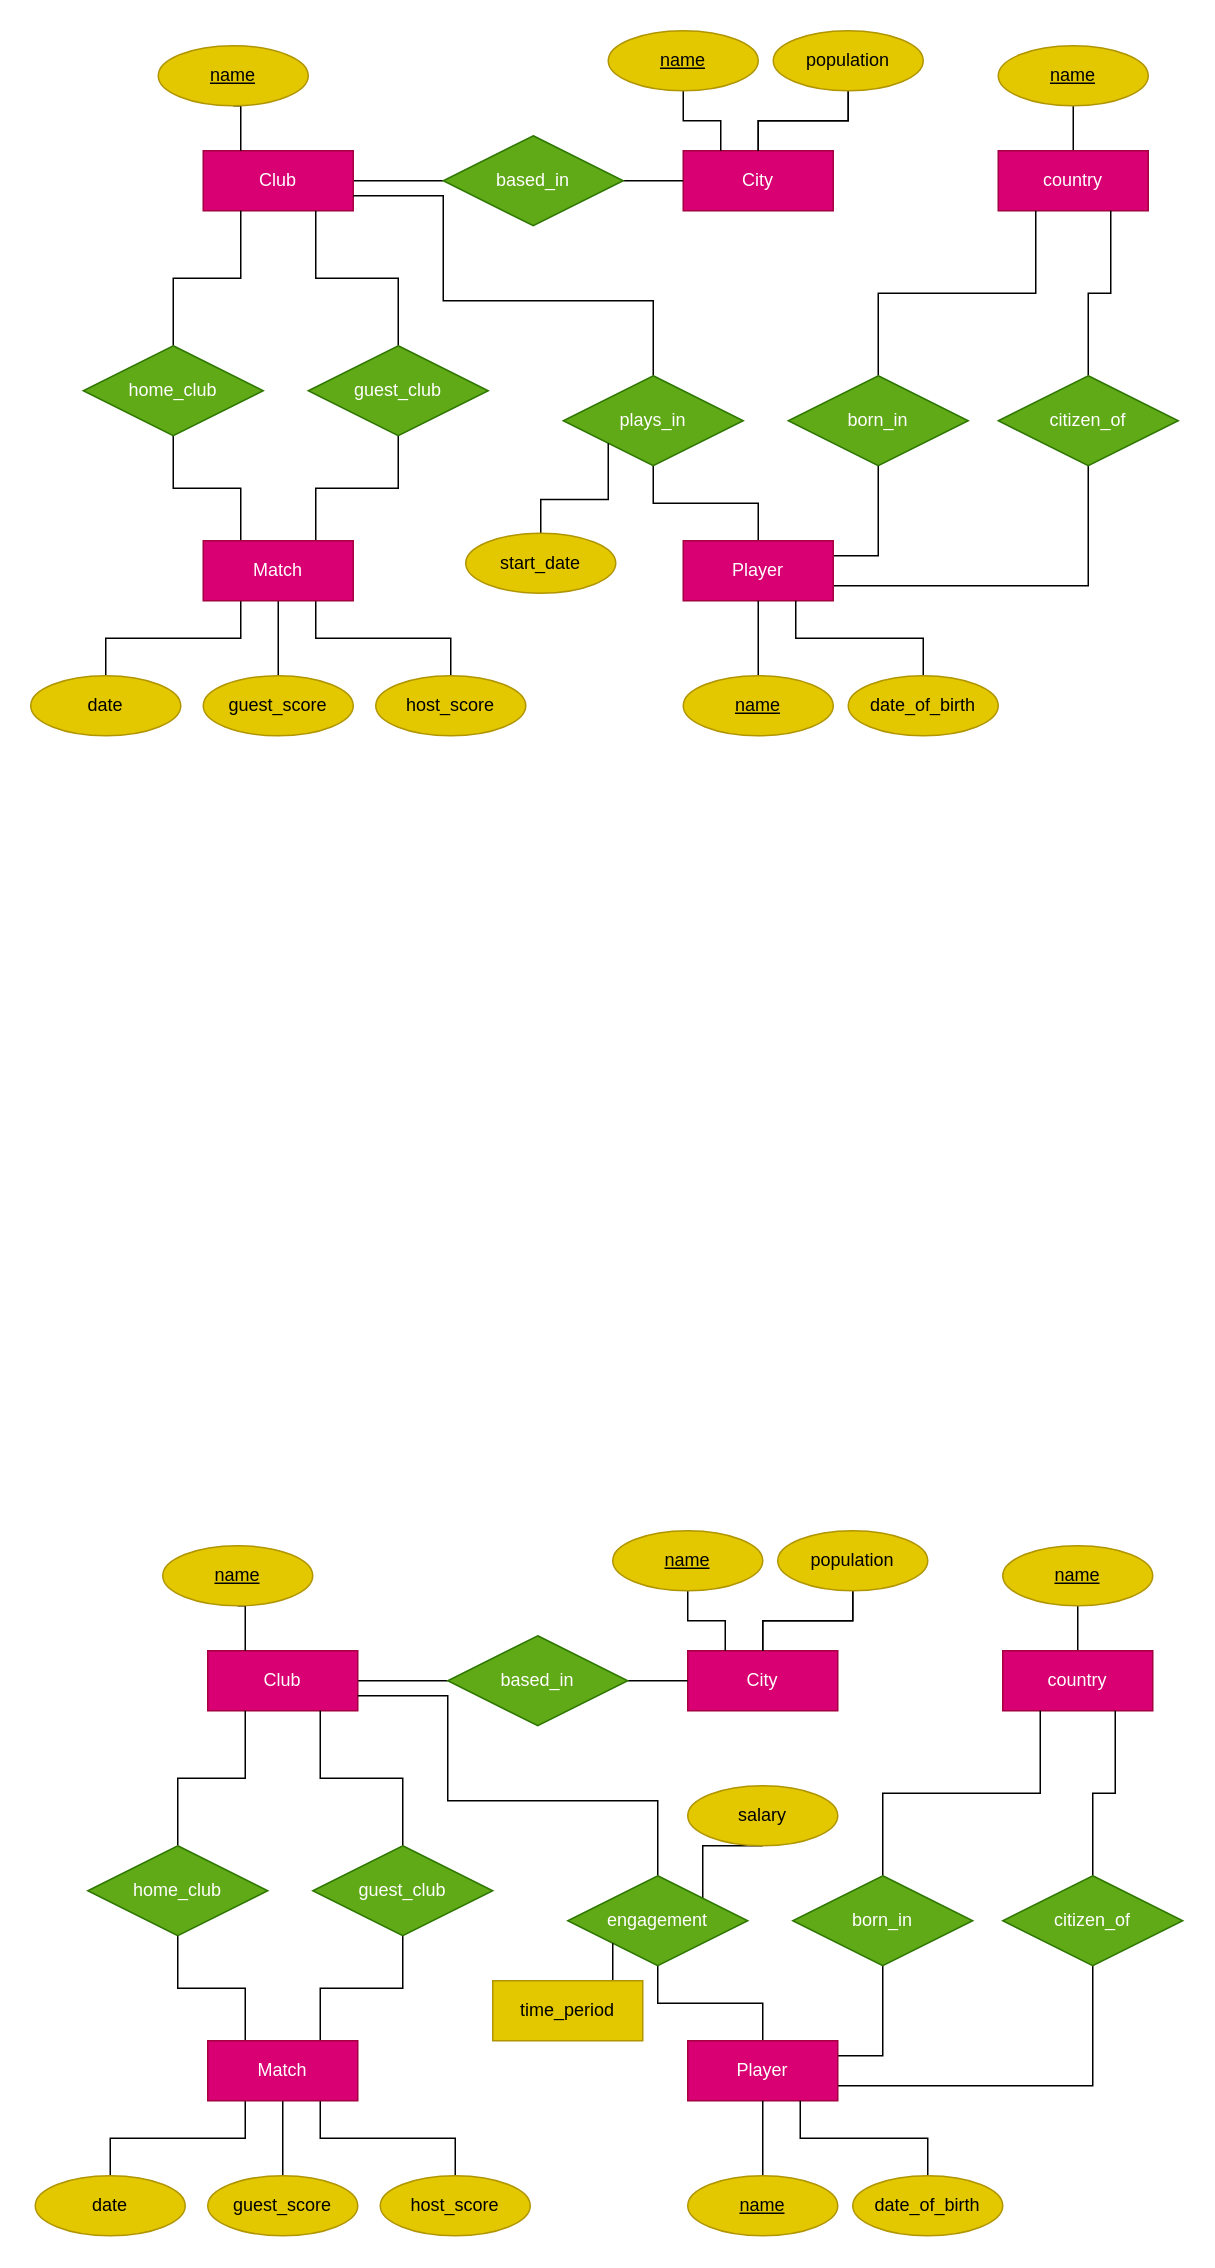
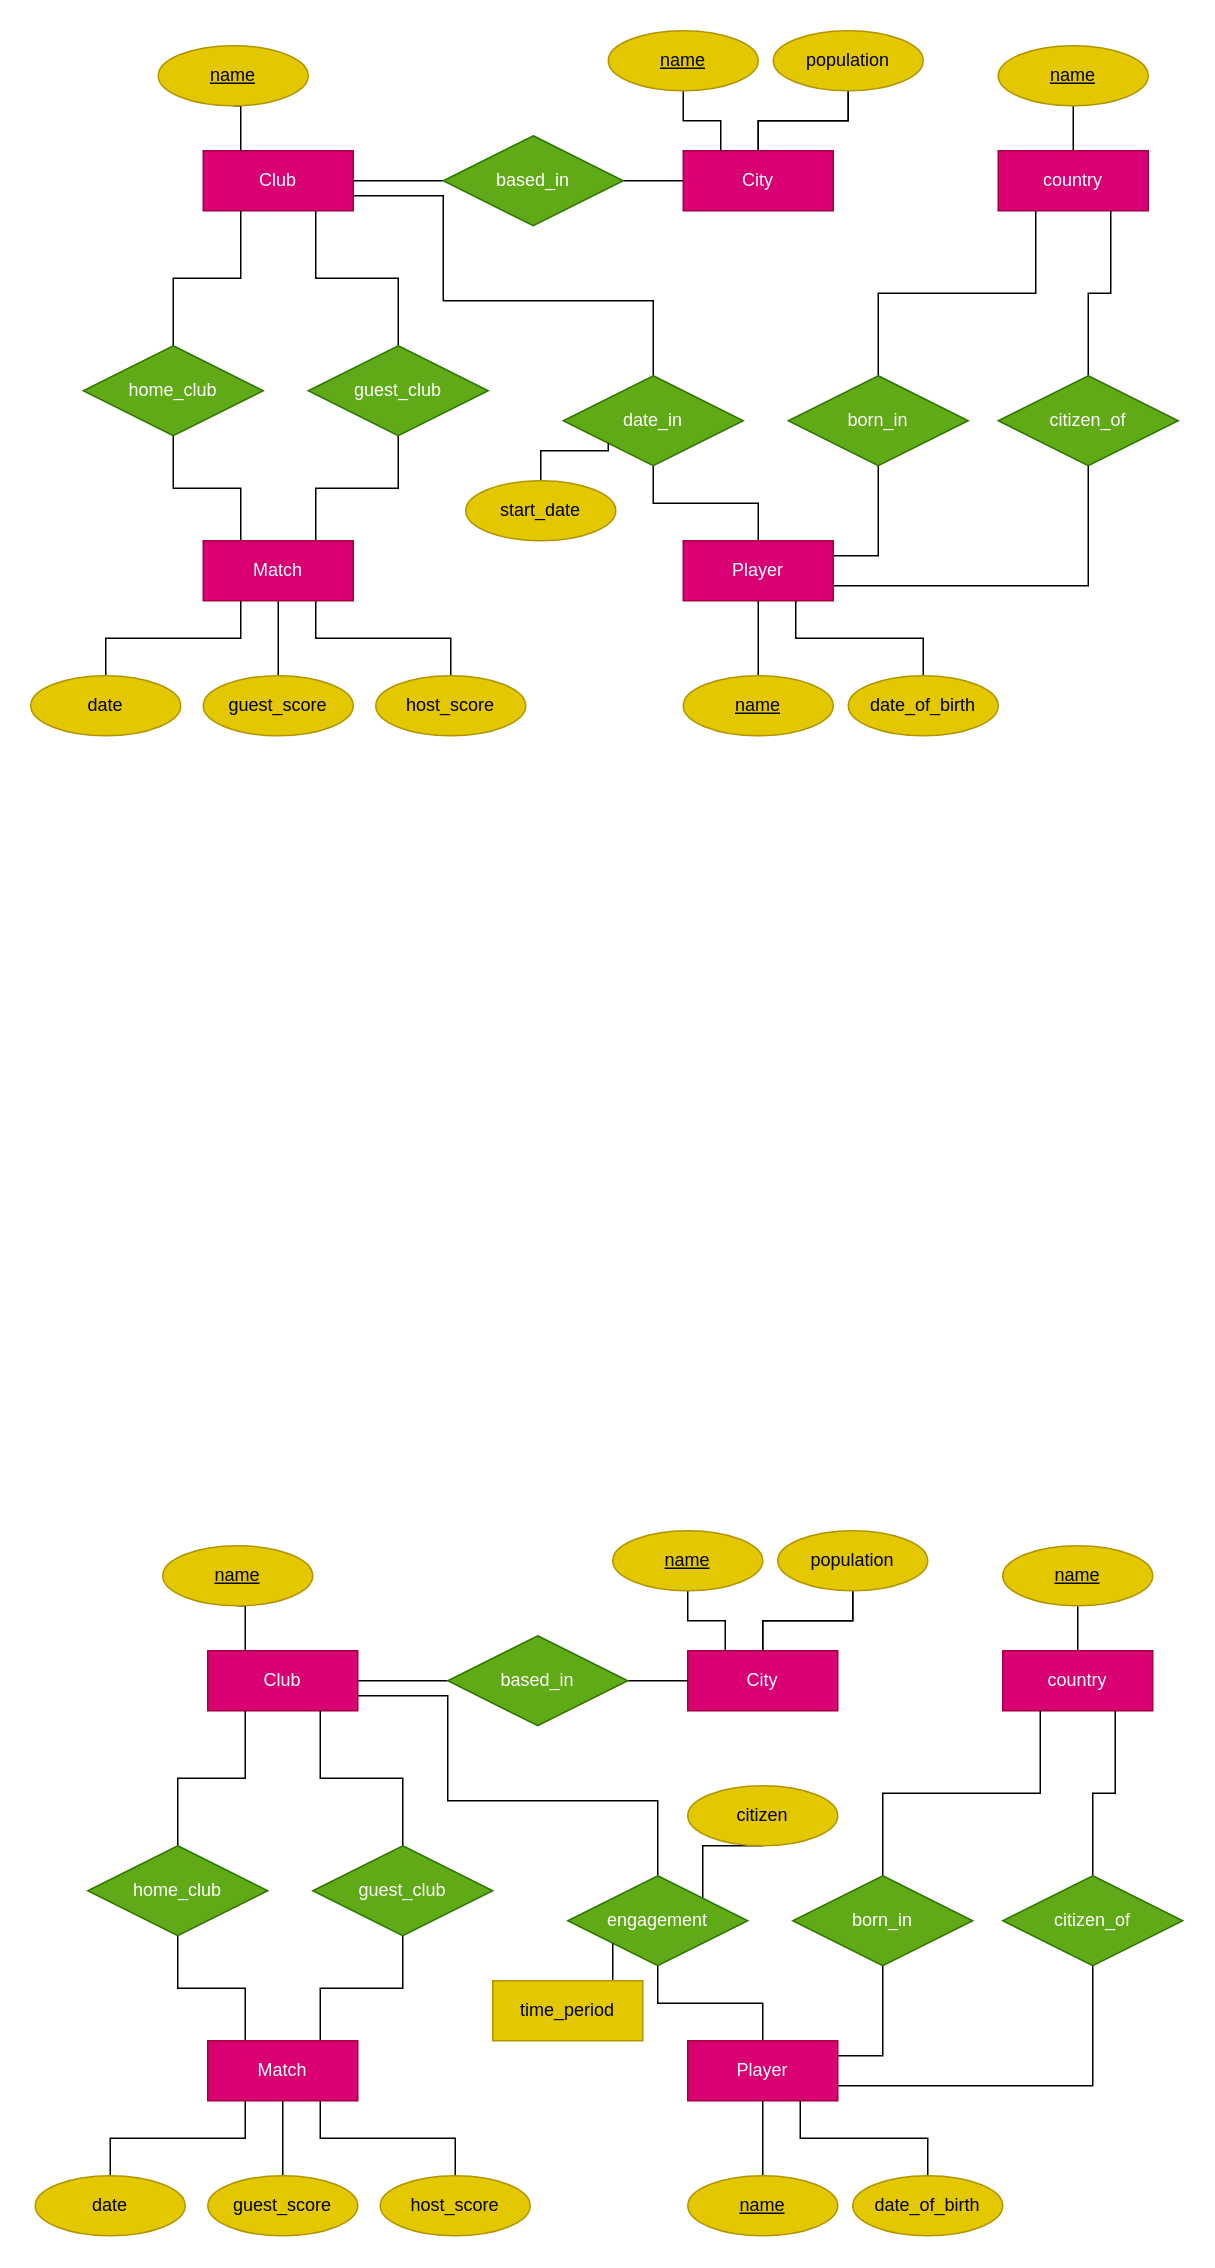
node "plays_in": label "plays_in" -> "date_in"
node "start_date": moved (541, 563) -> (541, 511)
node "salary": label "salary" -> "citizen"
